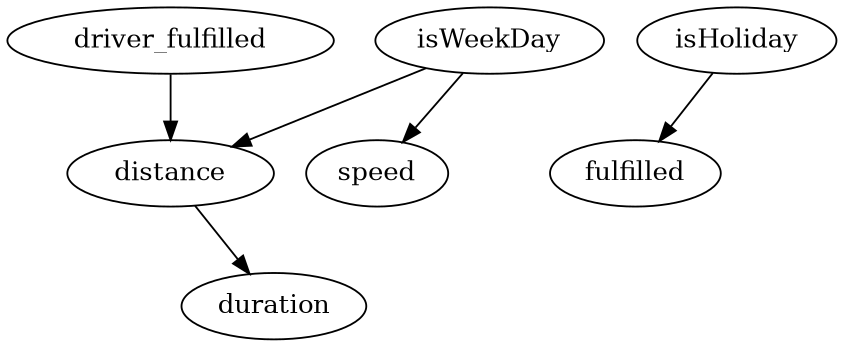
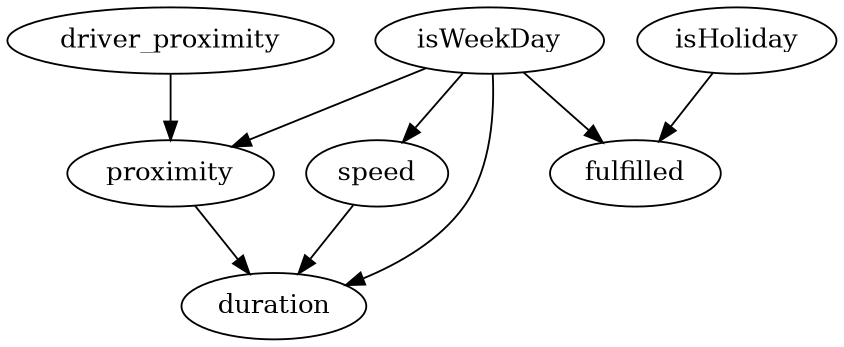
node "driver_fulfilled": label "driver_fulfilled" -> "driver_proximity"
edge "isWeekDay" -> "fulfilled": added
node "distance": label "distance" -> "proximity"
edge "isWeekDay" -> "duration": added
edge "speed" -> "duration": added
